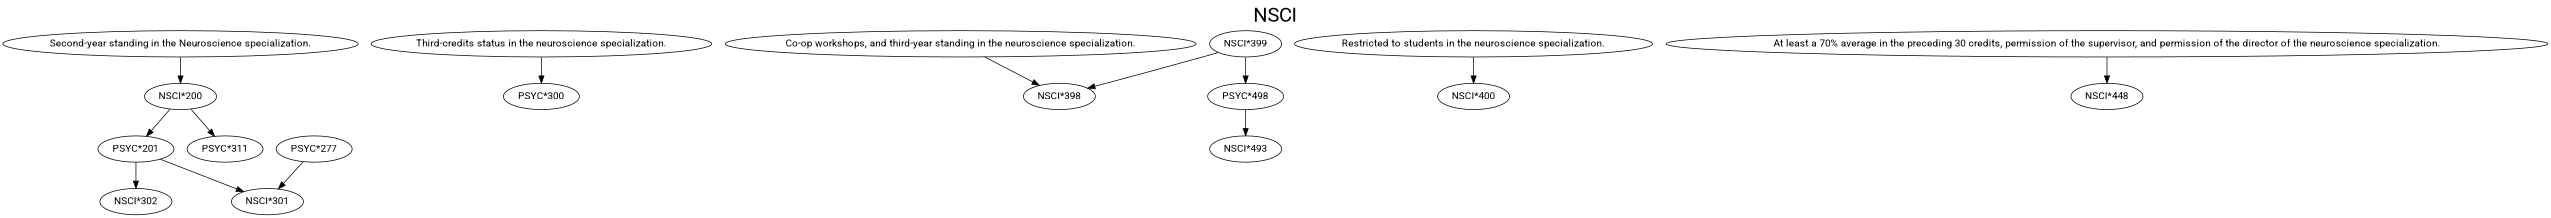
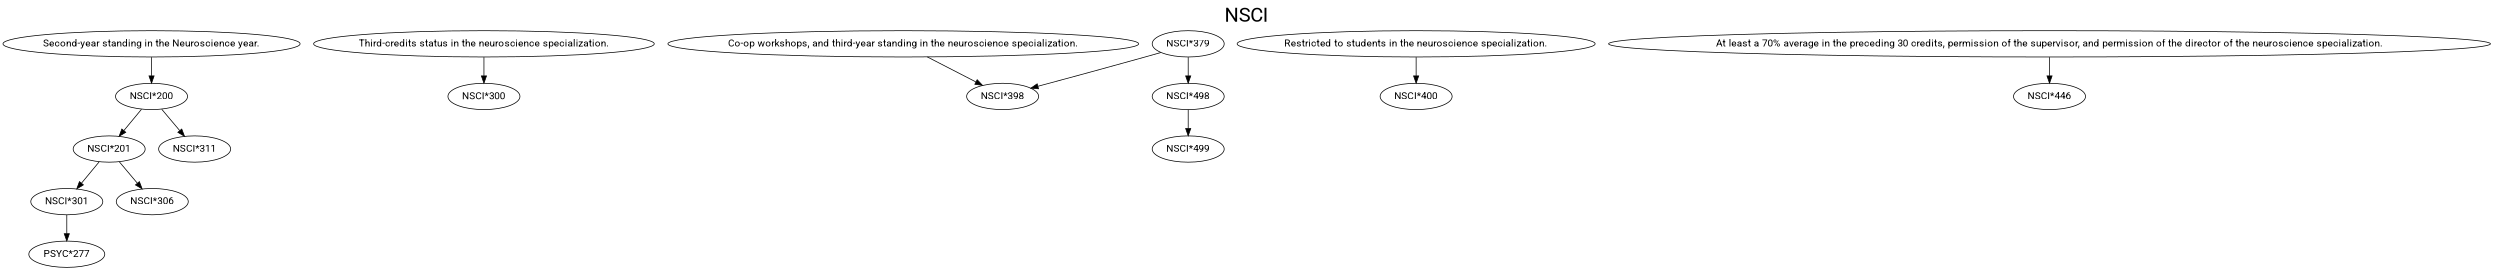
node "Second-year standing in the Neuroscience specialization.": label "Second-year standing in the Neuroscience specialization." -> "Second-year standing in the Neuroscience year."
node "NSCI*399": label "NSCI*399" -> "NSCI*379"
node "PSYC*300": label "PSYC*300" -> "NSCI*300"
node "PSYC*498": label "PSYC*498" -> "NSCI*498"
node "NSCI*448": label "NSCI*448" -> "NSCI*446"
node "PSYC*201": label "PSYC*201" -> "NSCI*201"
node "PSYC*311": label "PSYC*311" -> "NSCI*311"
node "NSCI*493": label "NSCI*493" -> "NSCI*499"
edge "PSYC*277" -> "NSCI*301": reversed
node "NSCI*302": label "NSCI*302" -> "NSCI*306"
